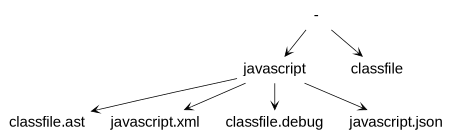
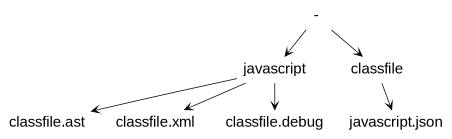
edge "javascript" -> "javascript.json": now "classfile" -> "javascript.json"
node "javascript.xml": label "javascript.xml" -> "classfile.xml"
